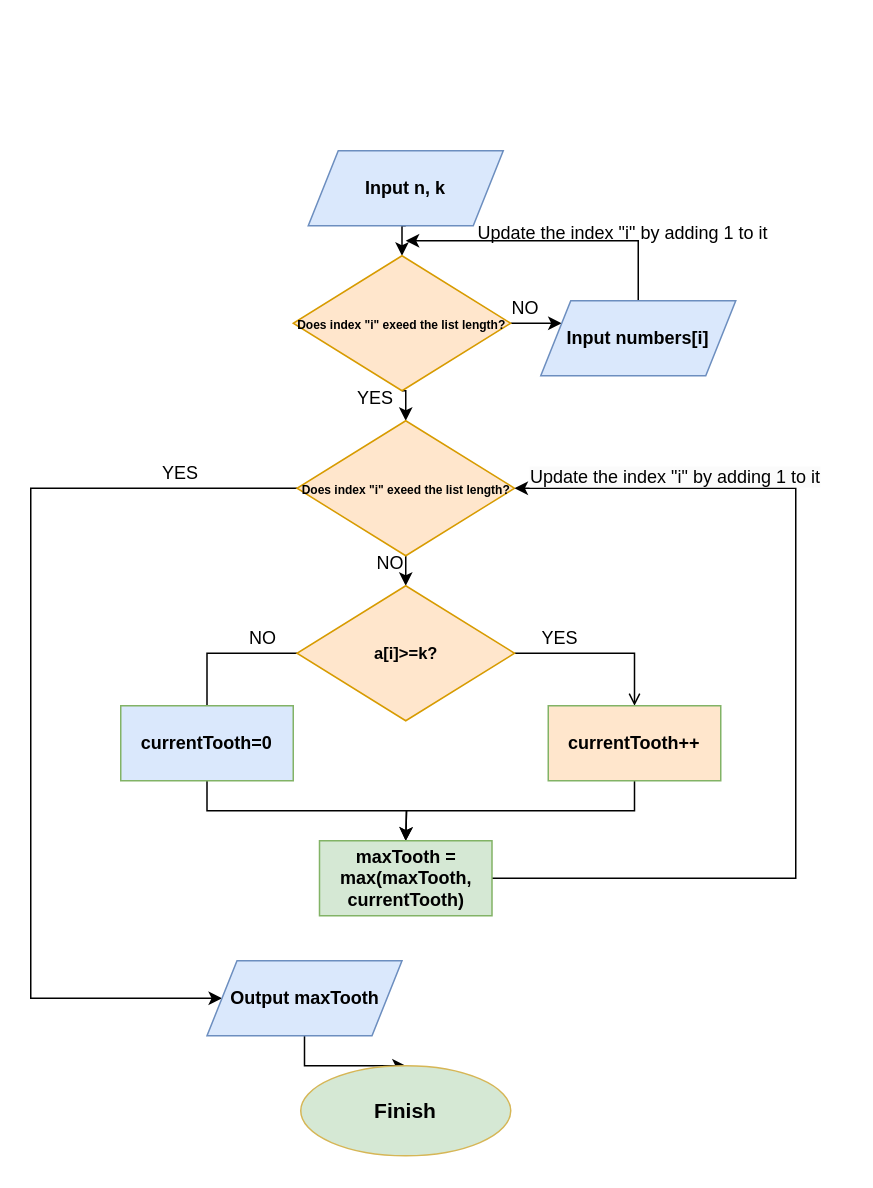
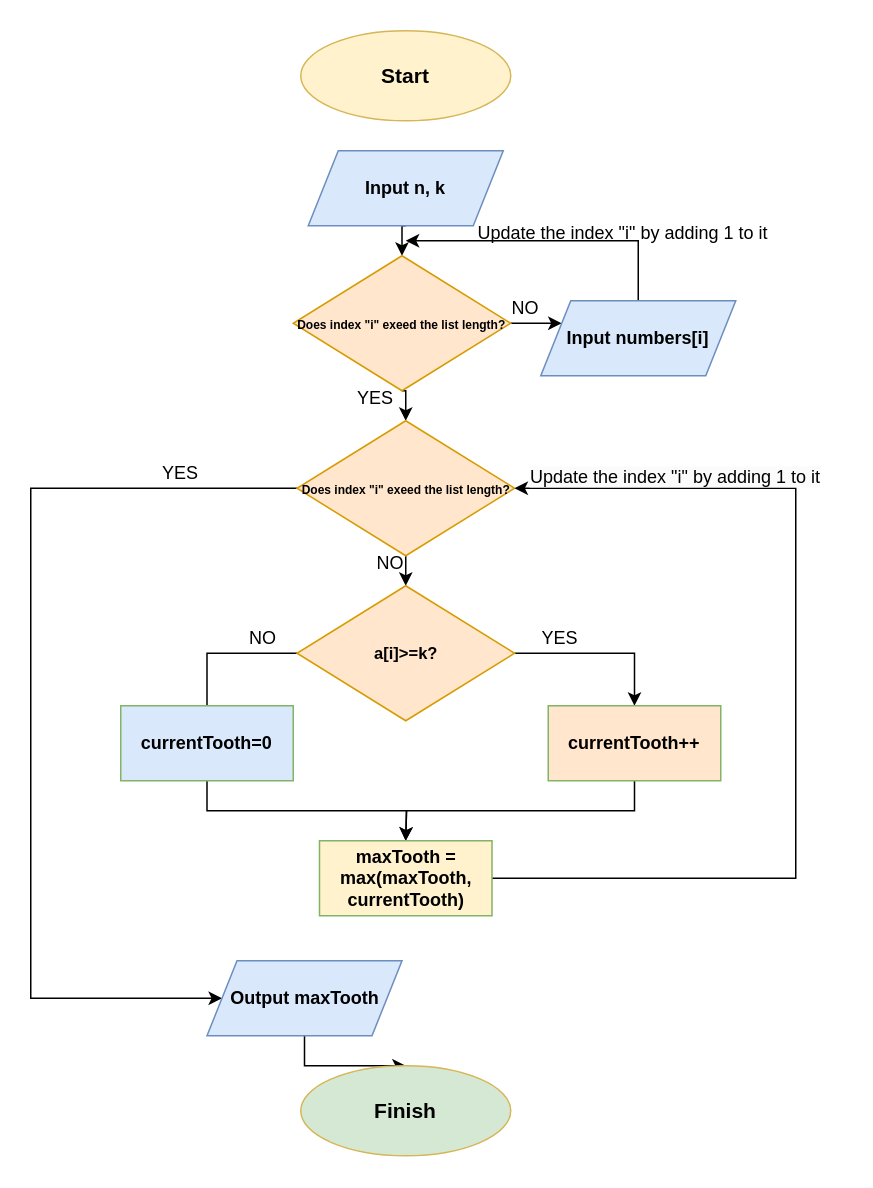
node "Start": added
edge "a[i]>=k?" -> "currentTooth++": arrowhead open -> classic
node "maxTooth = max(maxTooth, currentTooth)": fillcolor #d5e8d4 -> #fff2cc
